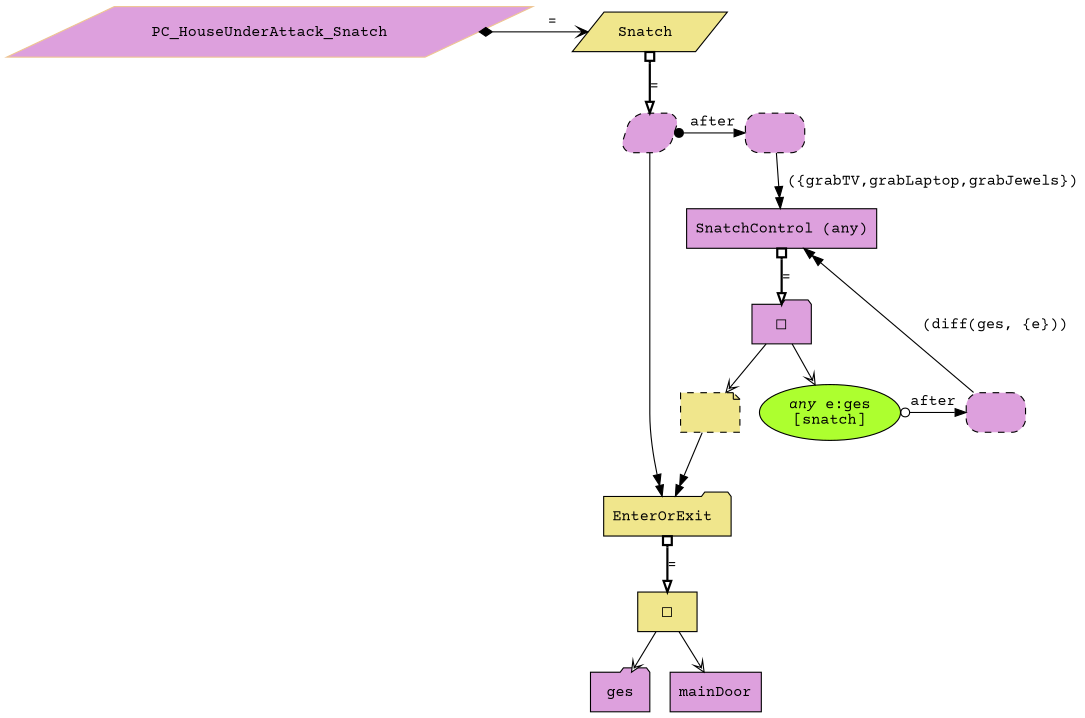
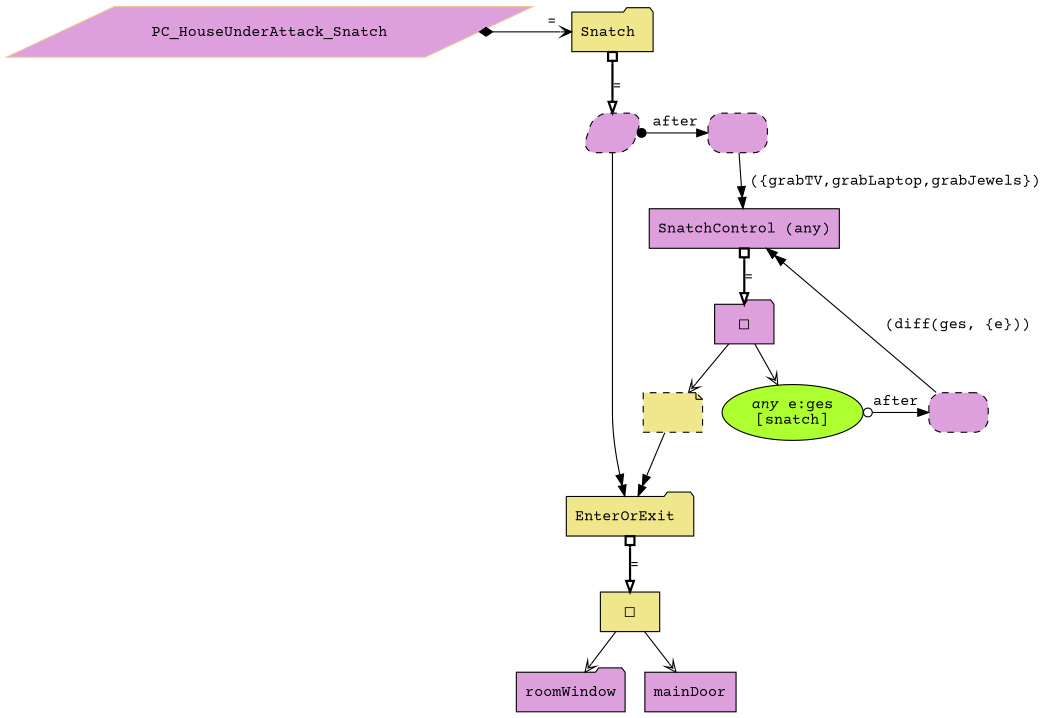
node "Snatch": shape parallelogram -> folder
node "ges": label "ges" -> "roomWindow"
